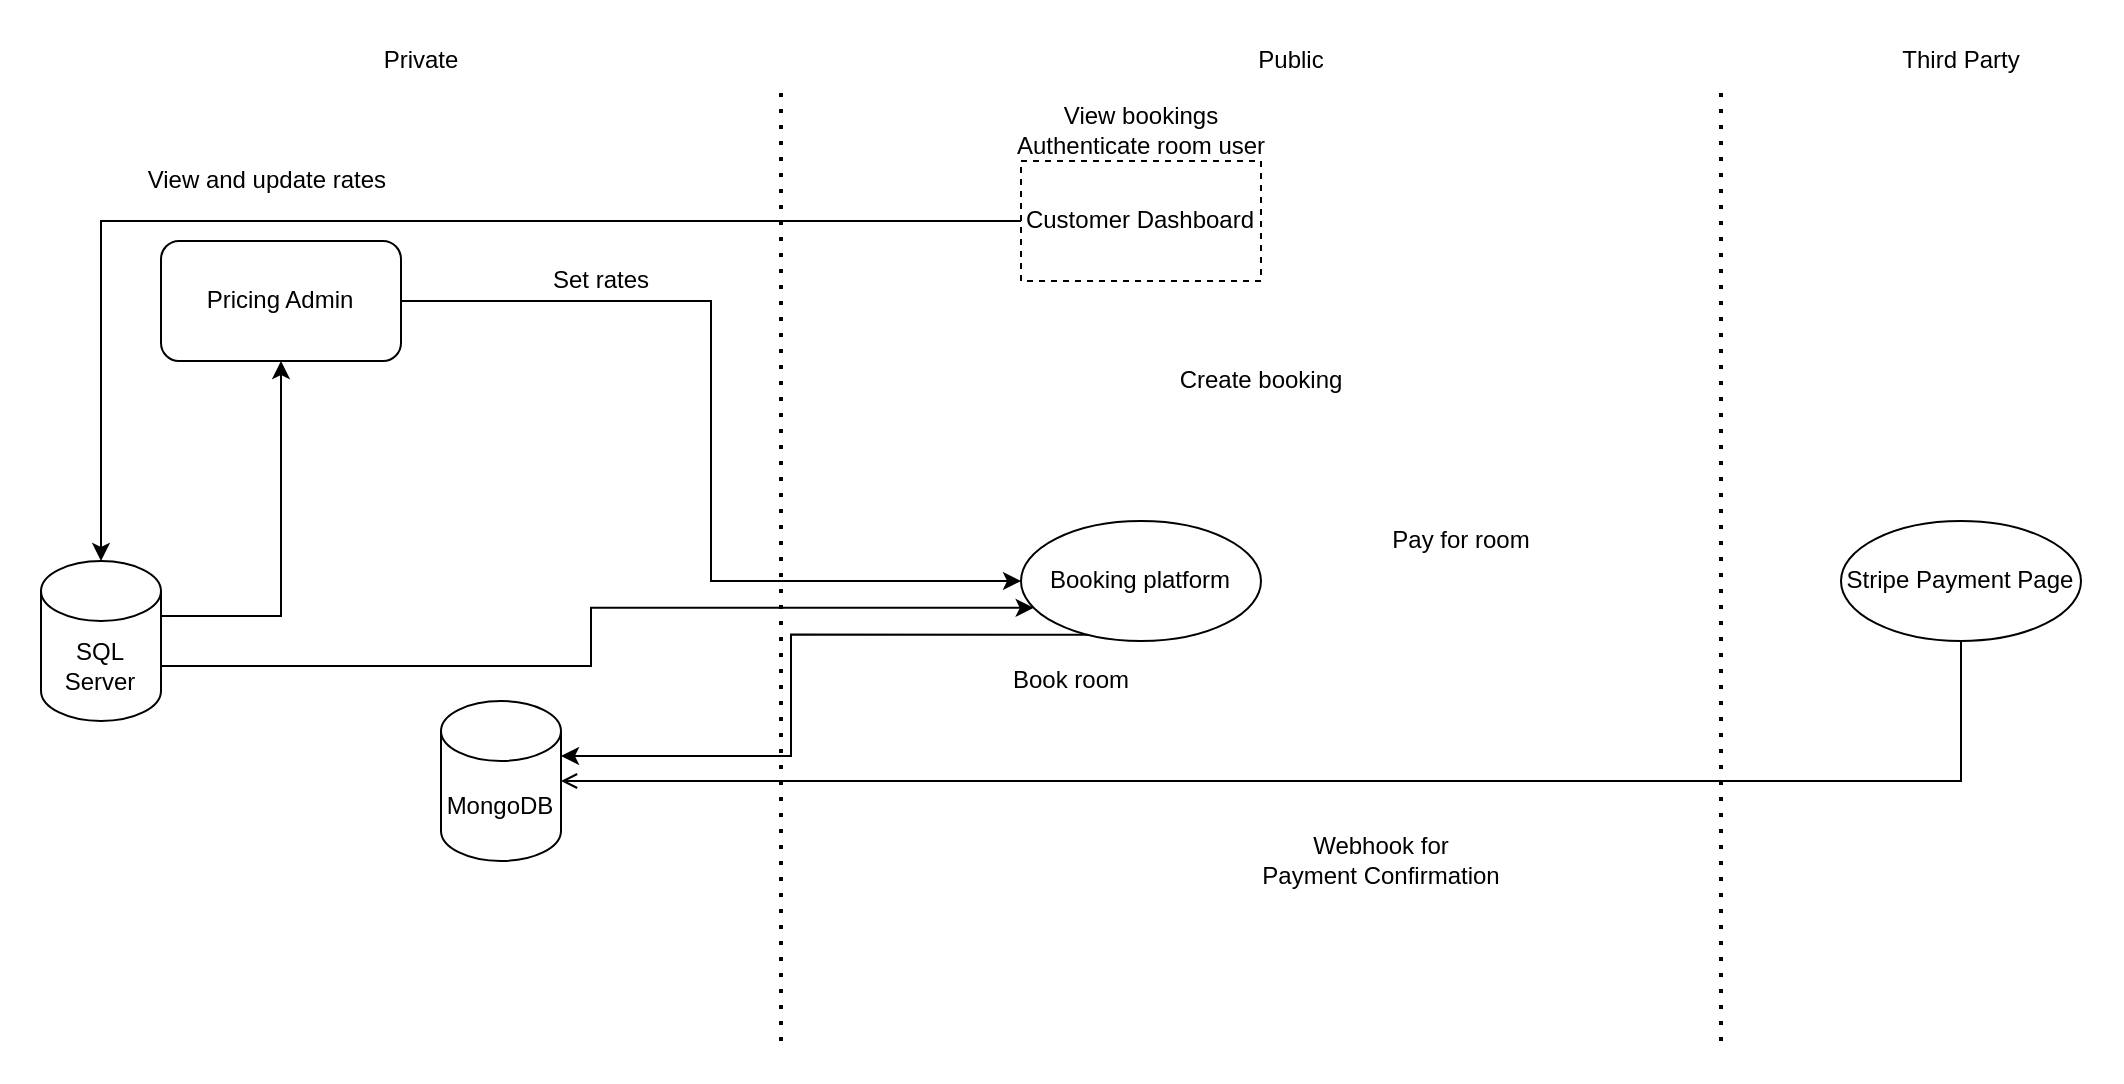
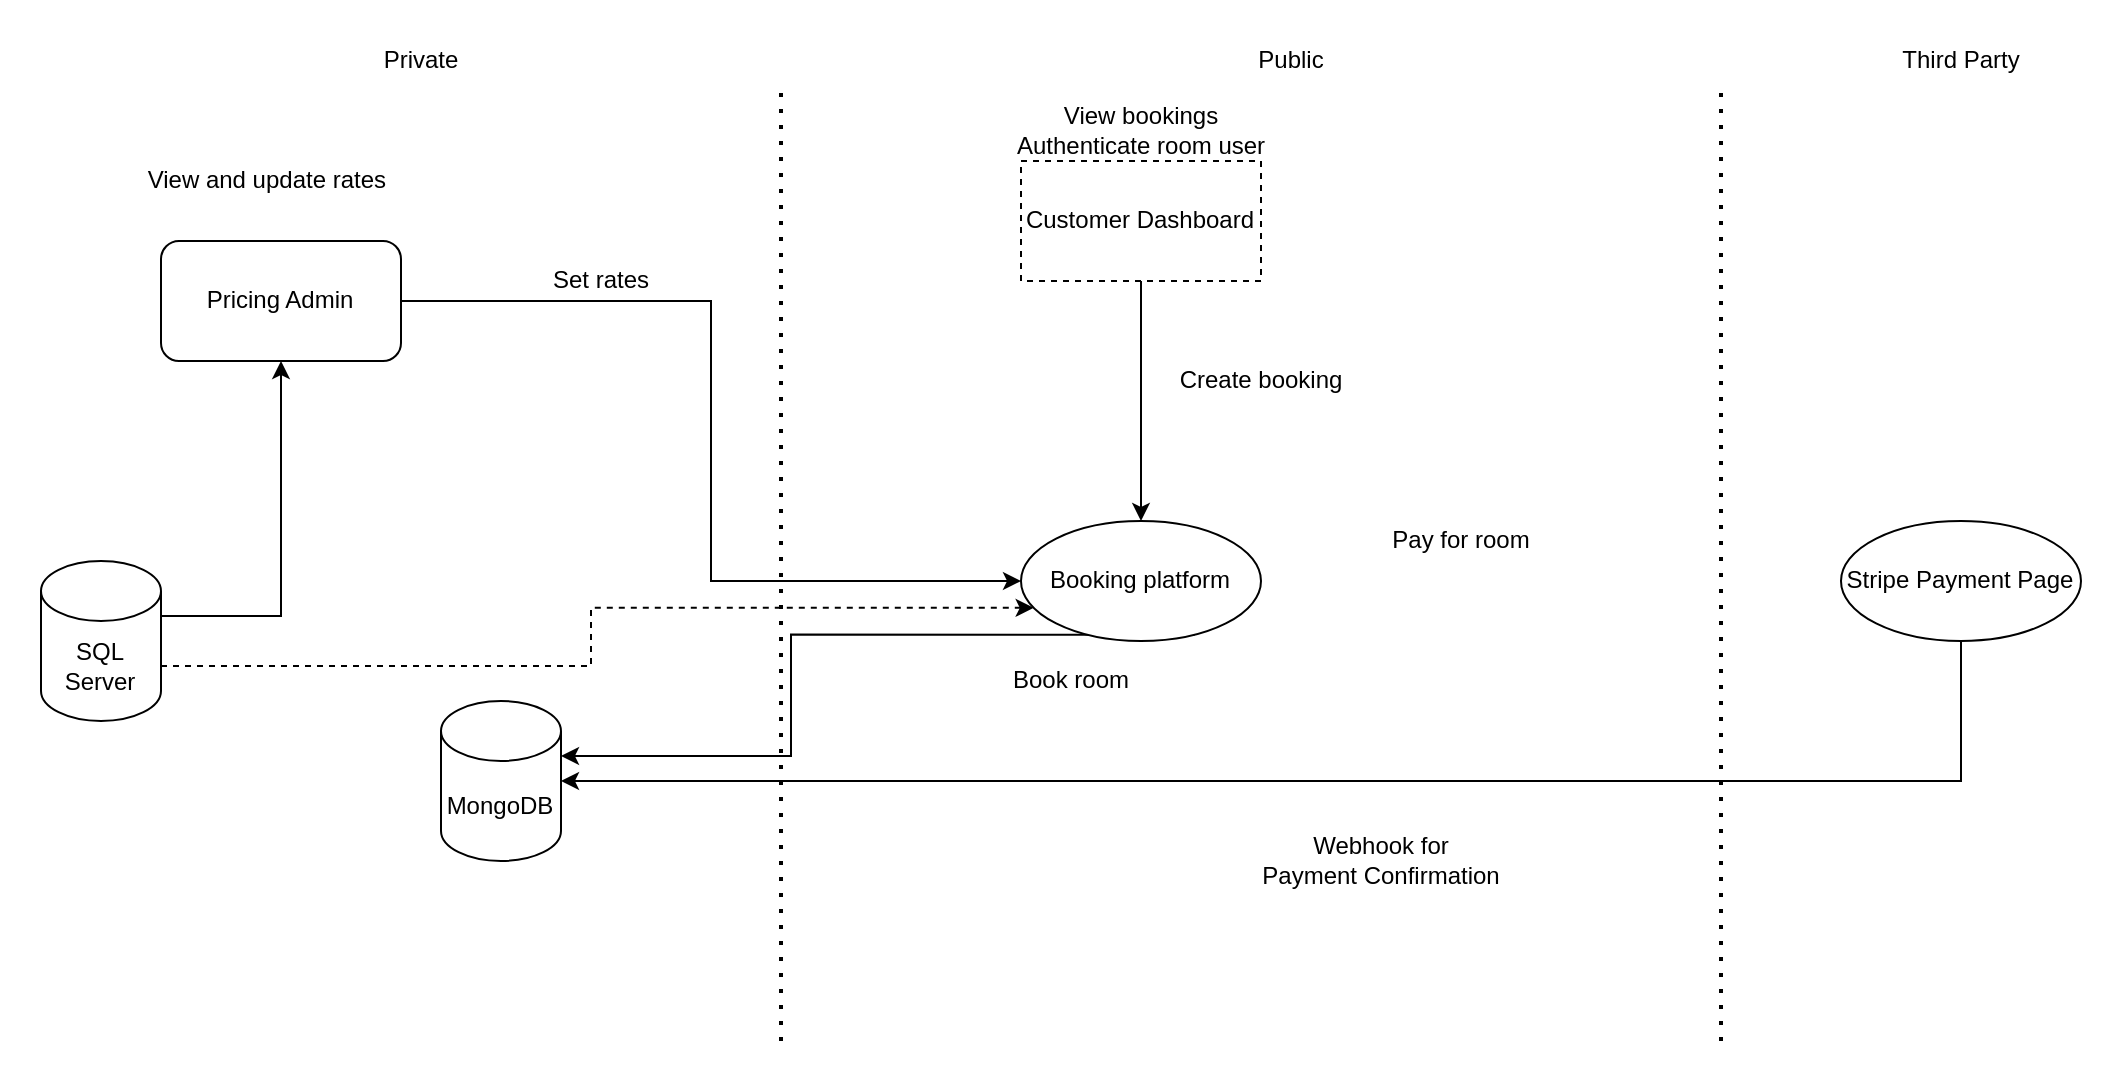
edge "Customer Dashboard" -> "SQL Server": now "Customer Dashboard" -> "Booking platform"
edge "SQL Server" -> "Booking platform": style solid -> dashed
edge "Stripe Payment Page" -> "MongoDB": arrowhead open -> classic
